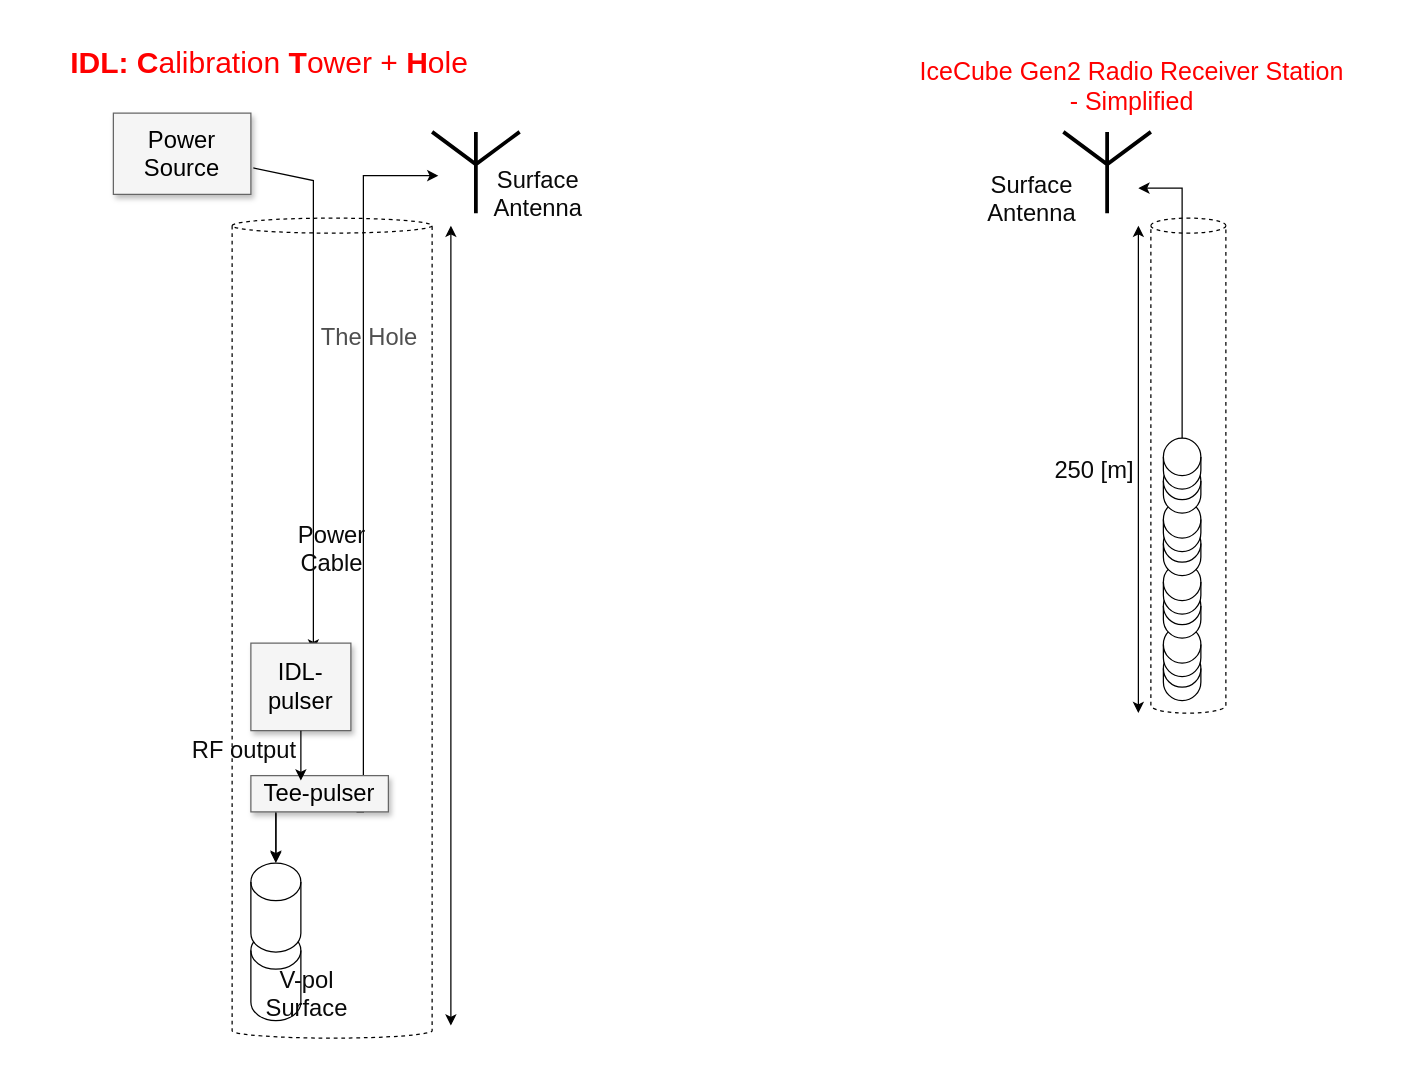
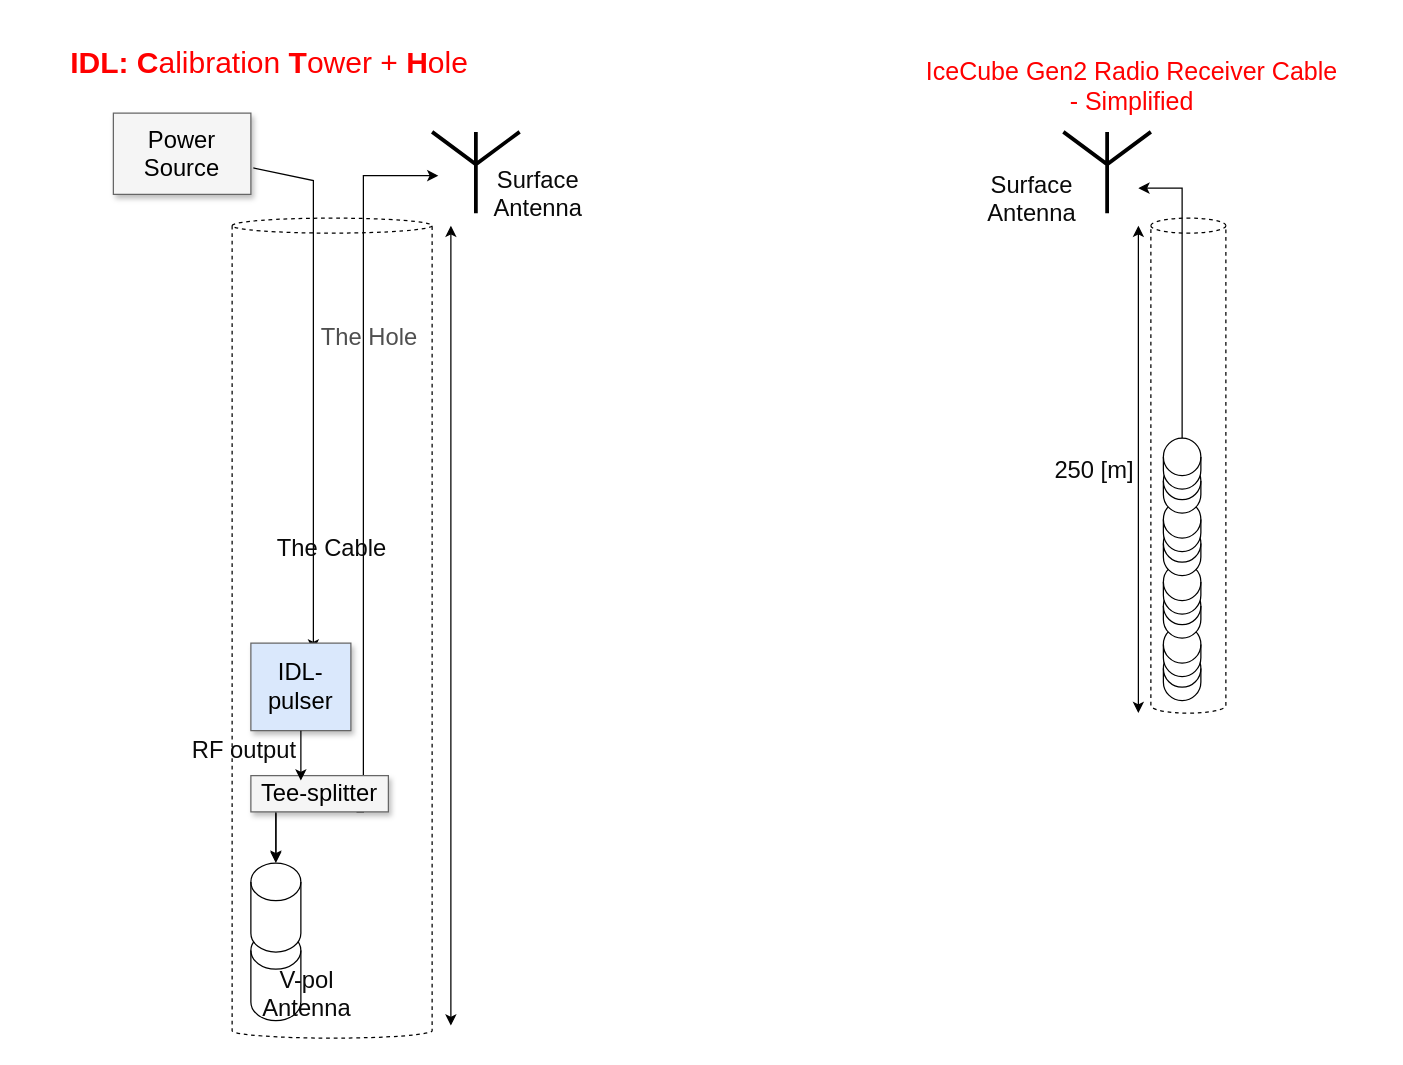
node "IceCube Gen2 Radio Receiver Station - Simplified": label "IceCube Gen2 Radio Receiver Station - Simplified" -> "IceCube Gen2 Radio Receiver Cable - Simplified"
node "Power Cable": label "Power Cable" -> "The Cable"
node "IDL-pulser": fillcolor #f5f5f5 -> #dae8fc
node "Tee-pulser": label "Tee-pulser" -> "Tee-splitter"
node "V-pol Surface": label "V-pol Surface" -> "V-pol Antenna"
